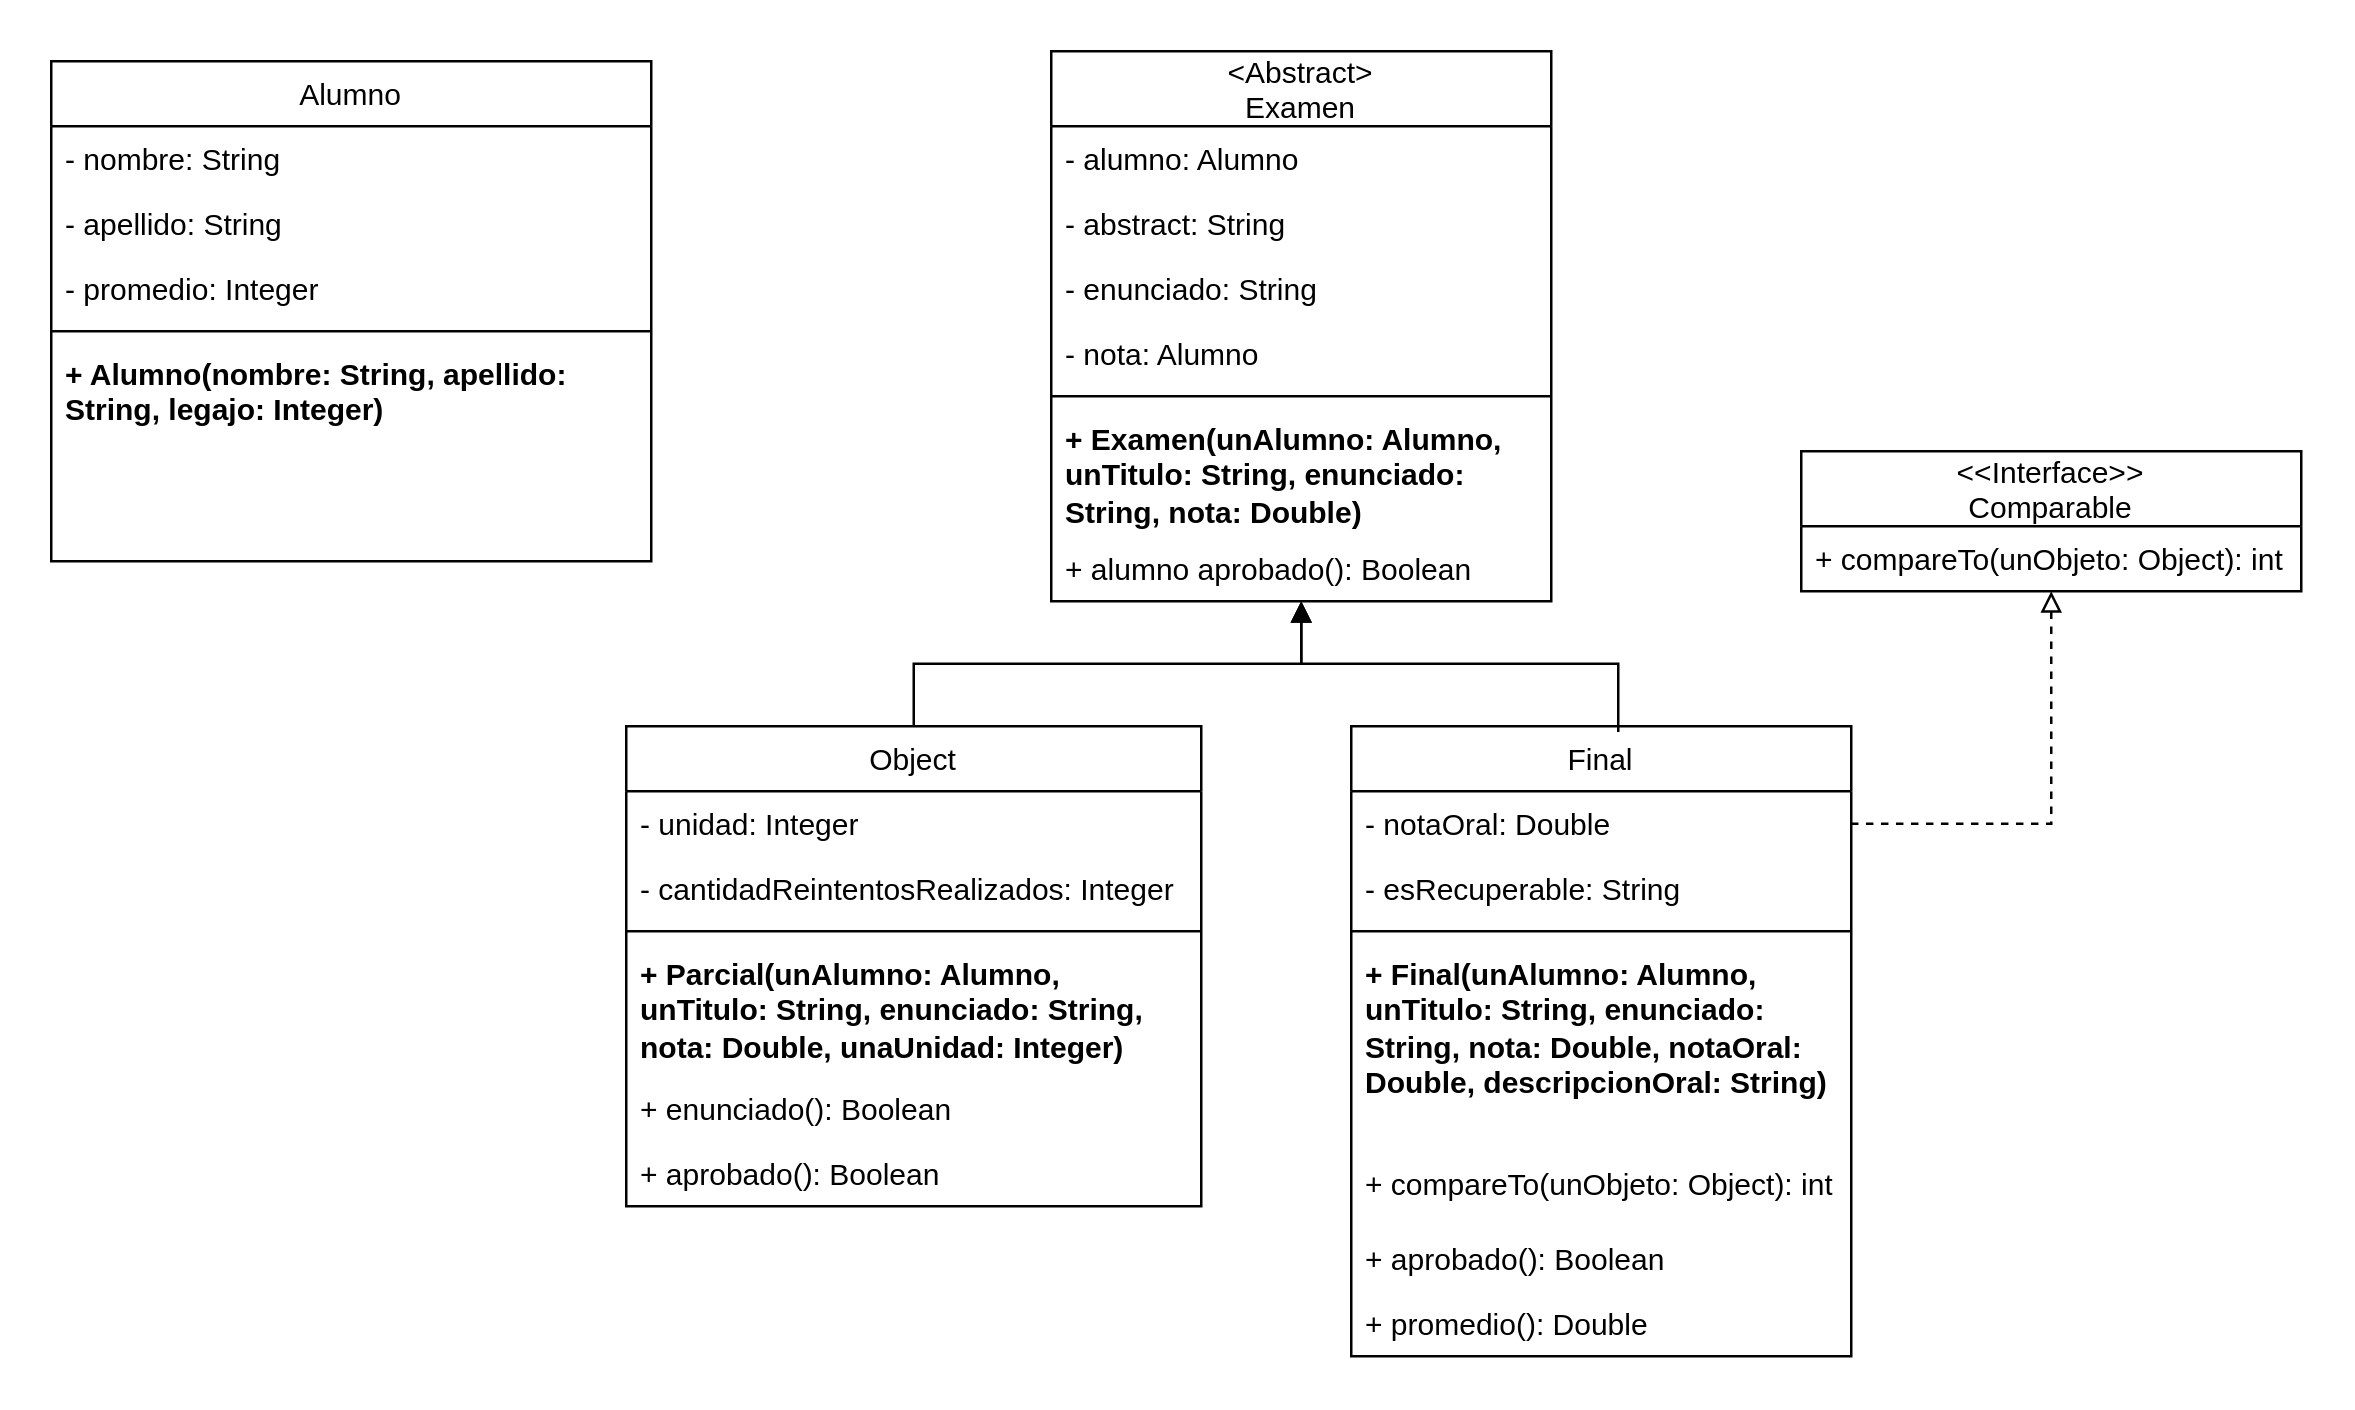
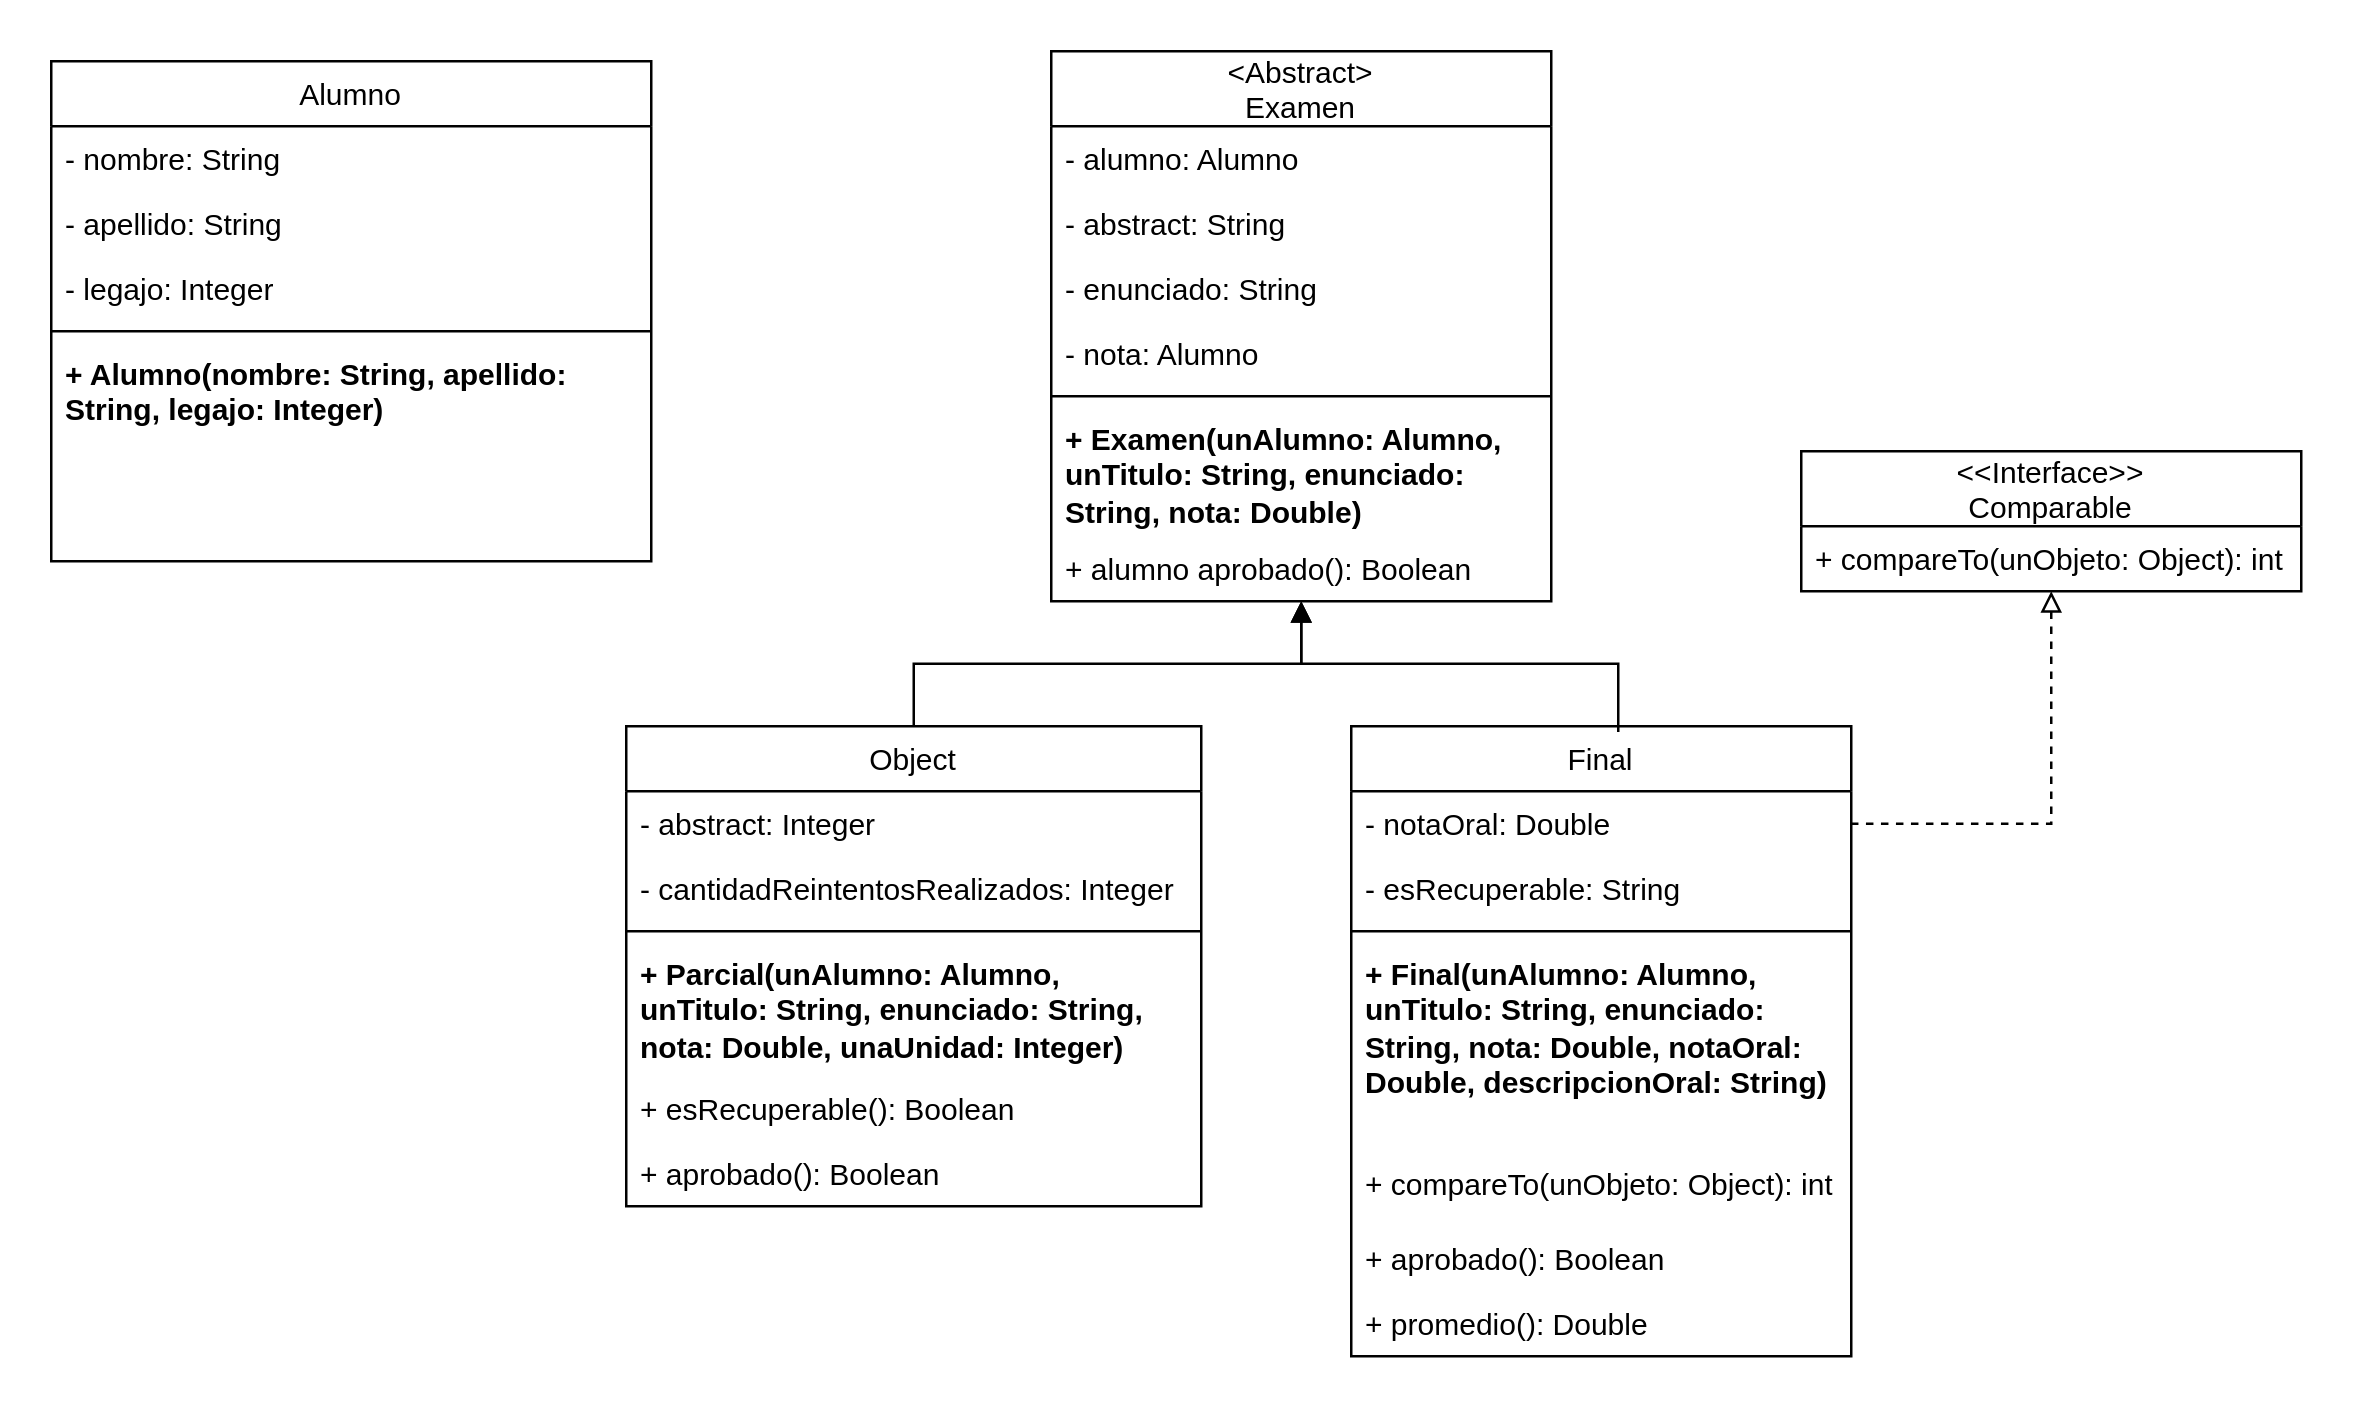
node "- promedio: Integer": label "- promedio: Integer" -> "- legajo: Integer"
node "- unidad: Integer": label "- unidad: Integer" -> "- abstract: Integer"
node "+ enunciado(): Boolean": label "+ enunciado(): Boolean" -> "+ esRecuperable(): Boolean"
